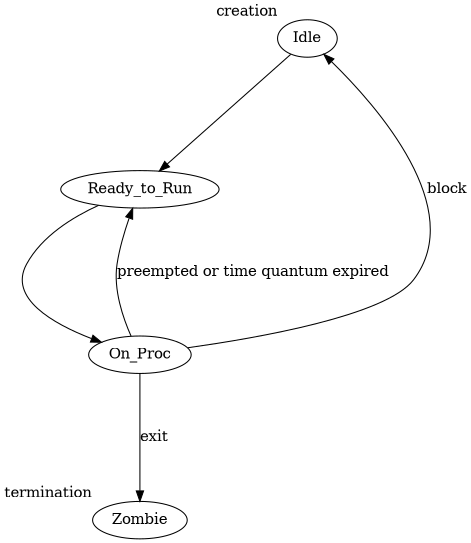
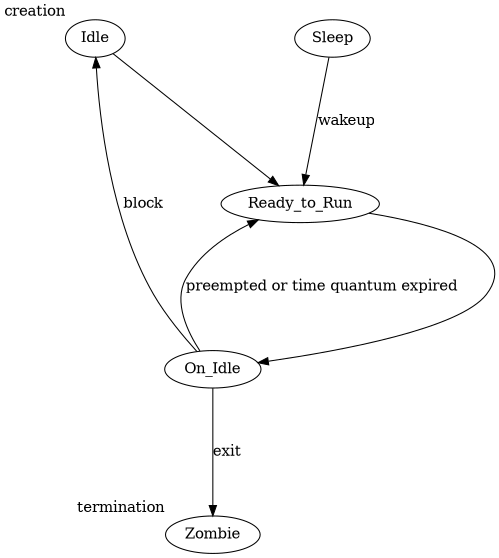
node "Sleep": added
node "On_Proc": label "On_Proc" -> "On_Idle"
